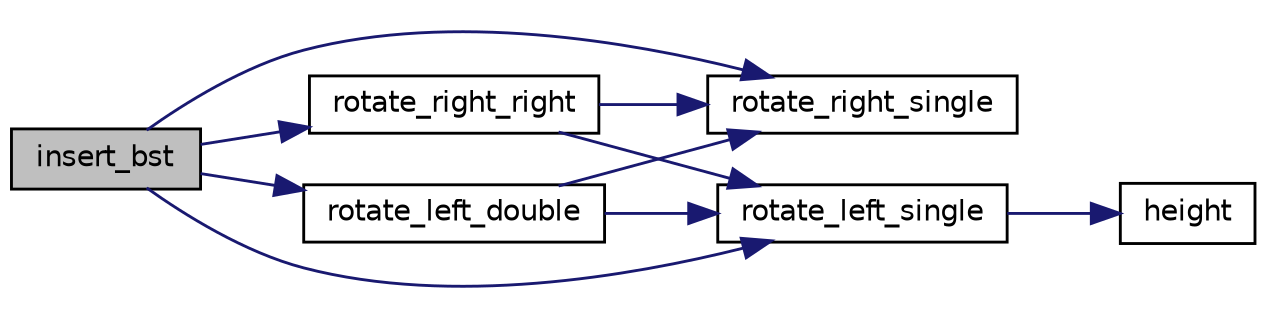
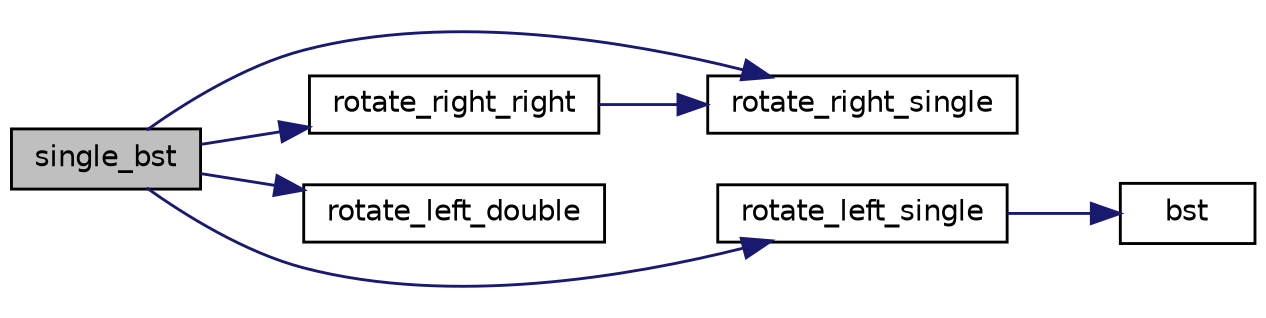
edge "rotate_right_right" -> "rotate_left_single": removed
node "insert_bst": label "insert_bst" -> "single_bst"
edge "rotate_left_double" -> "rotate_right_single": removed
edge "rotate_left_double" -> "rotate_left_single": removed
node "height": label "height" -> "bst"
